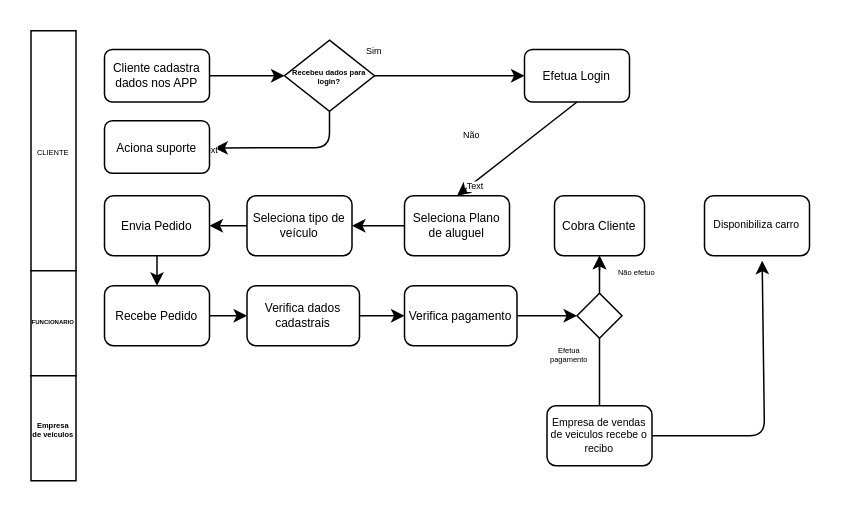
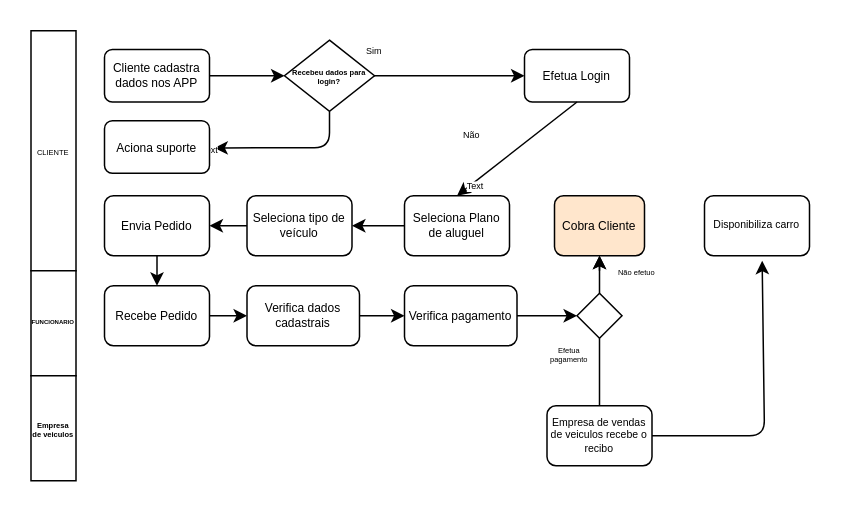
node "Cobra Cliente": fillcolor #ffffff -> #ffe6cc
